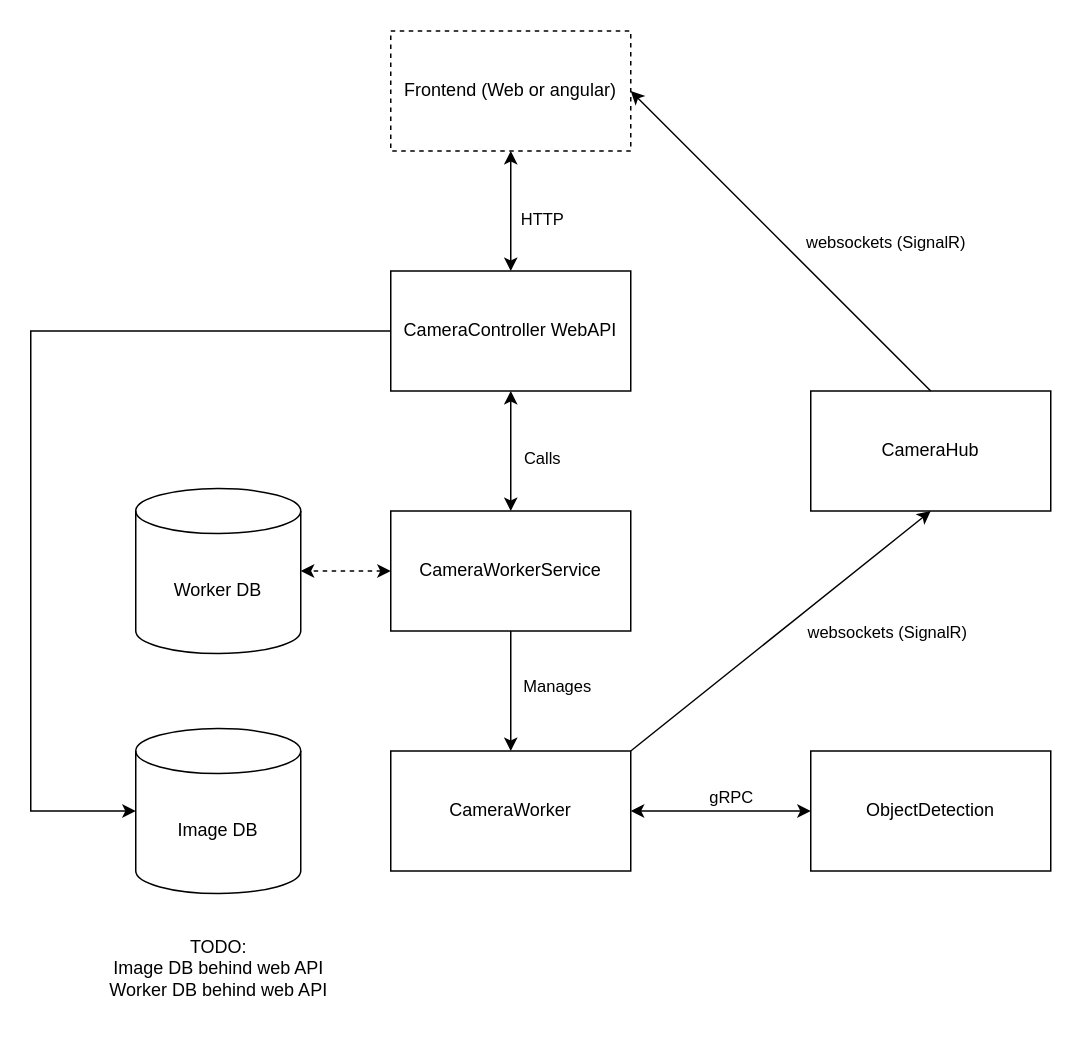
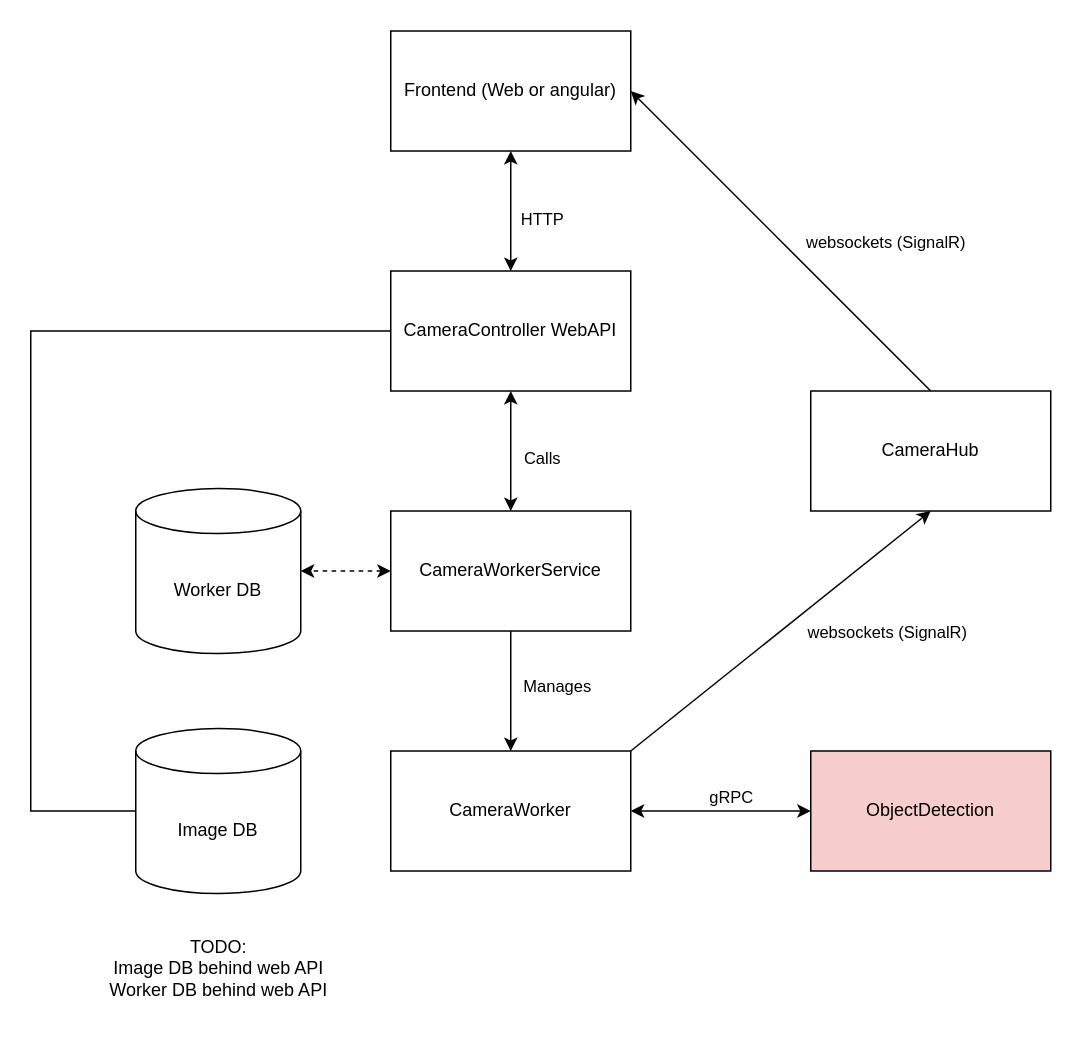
node "Frontend (Web or angular)": style dashed -> solid
edge "CameraController WebAPI" -> "Image DB": arrowhead classic -> none
node "ObjectDetection": fillcolor #ffffff -> #f8cecc
